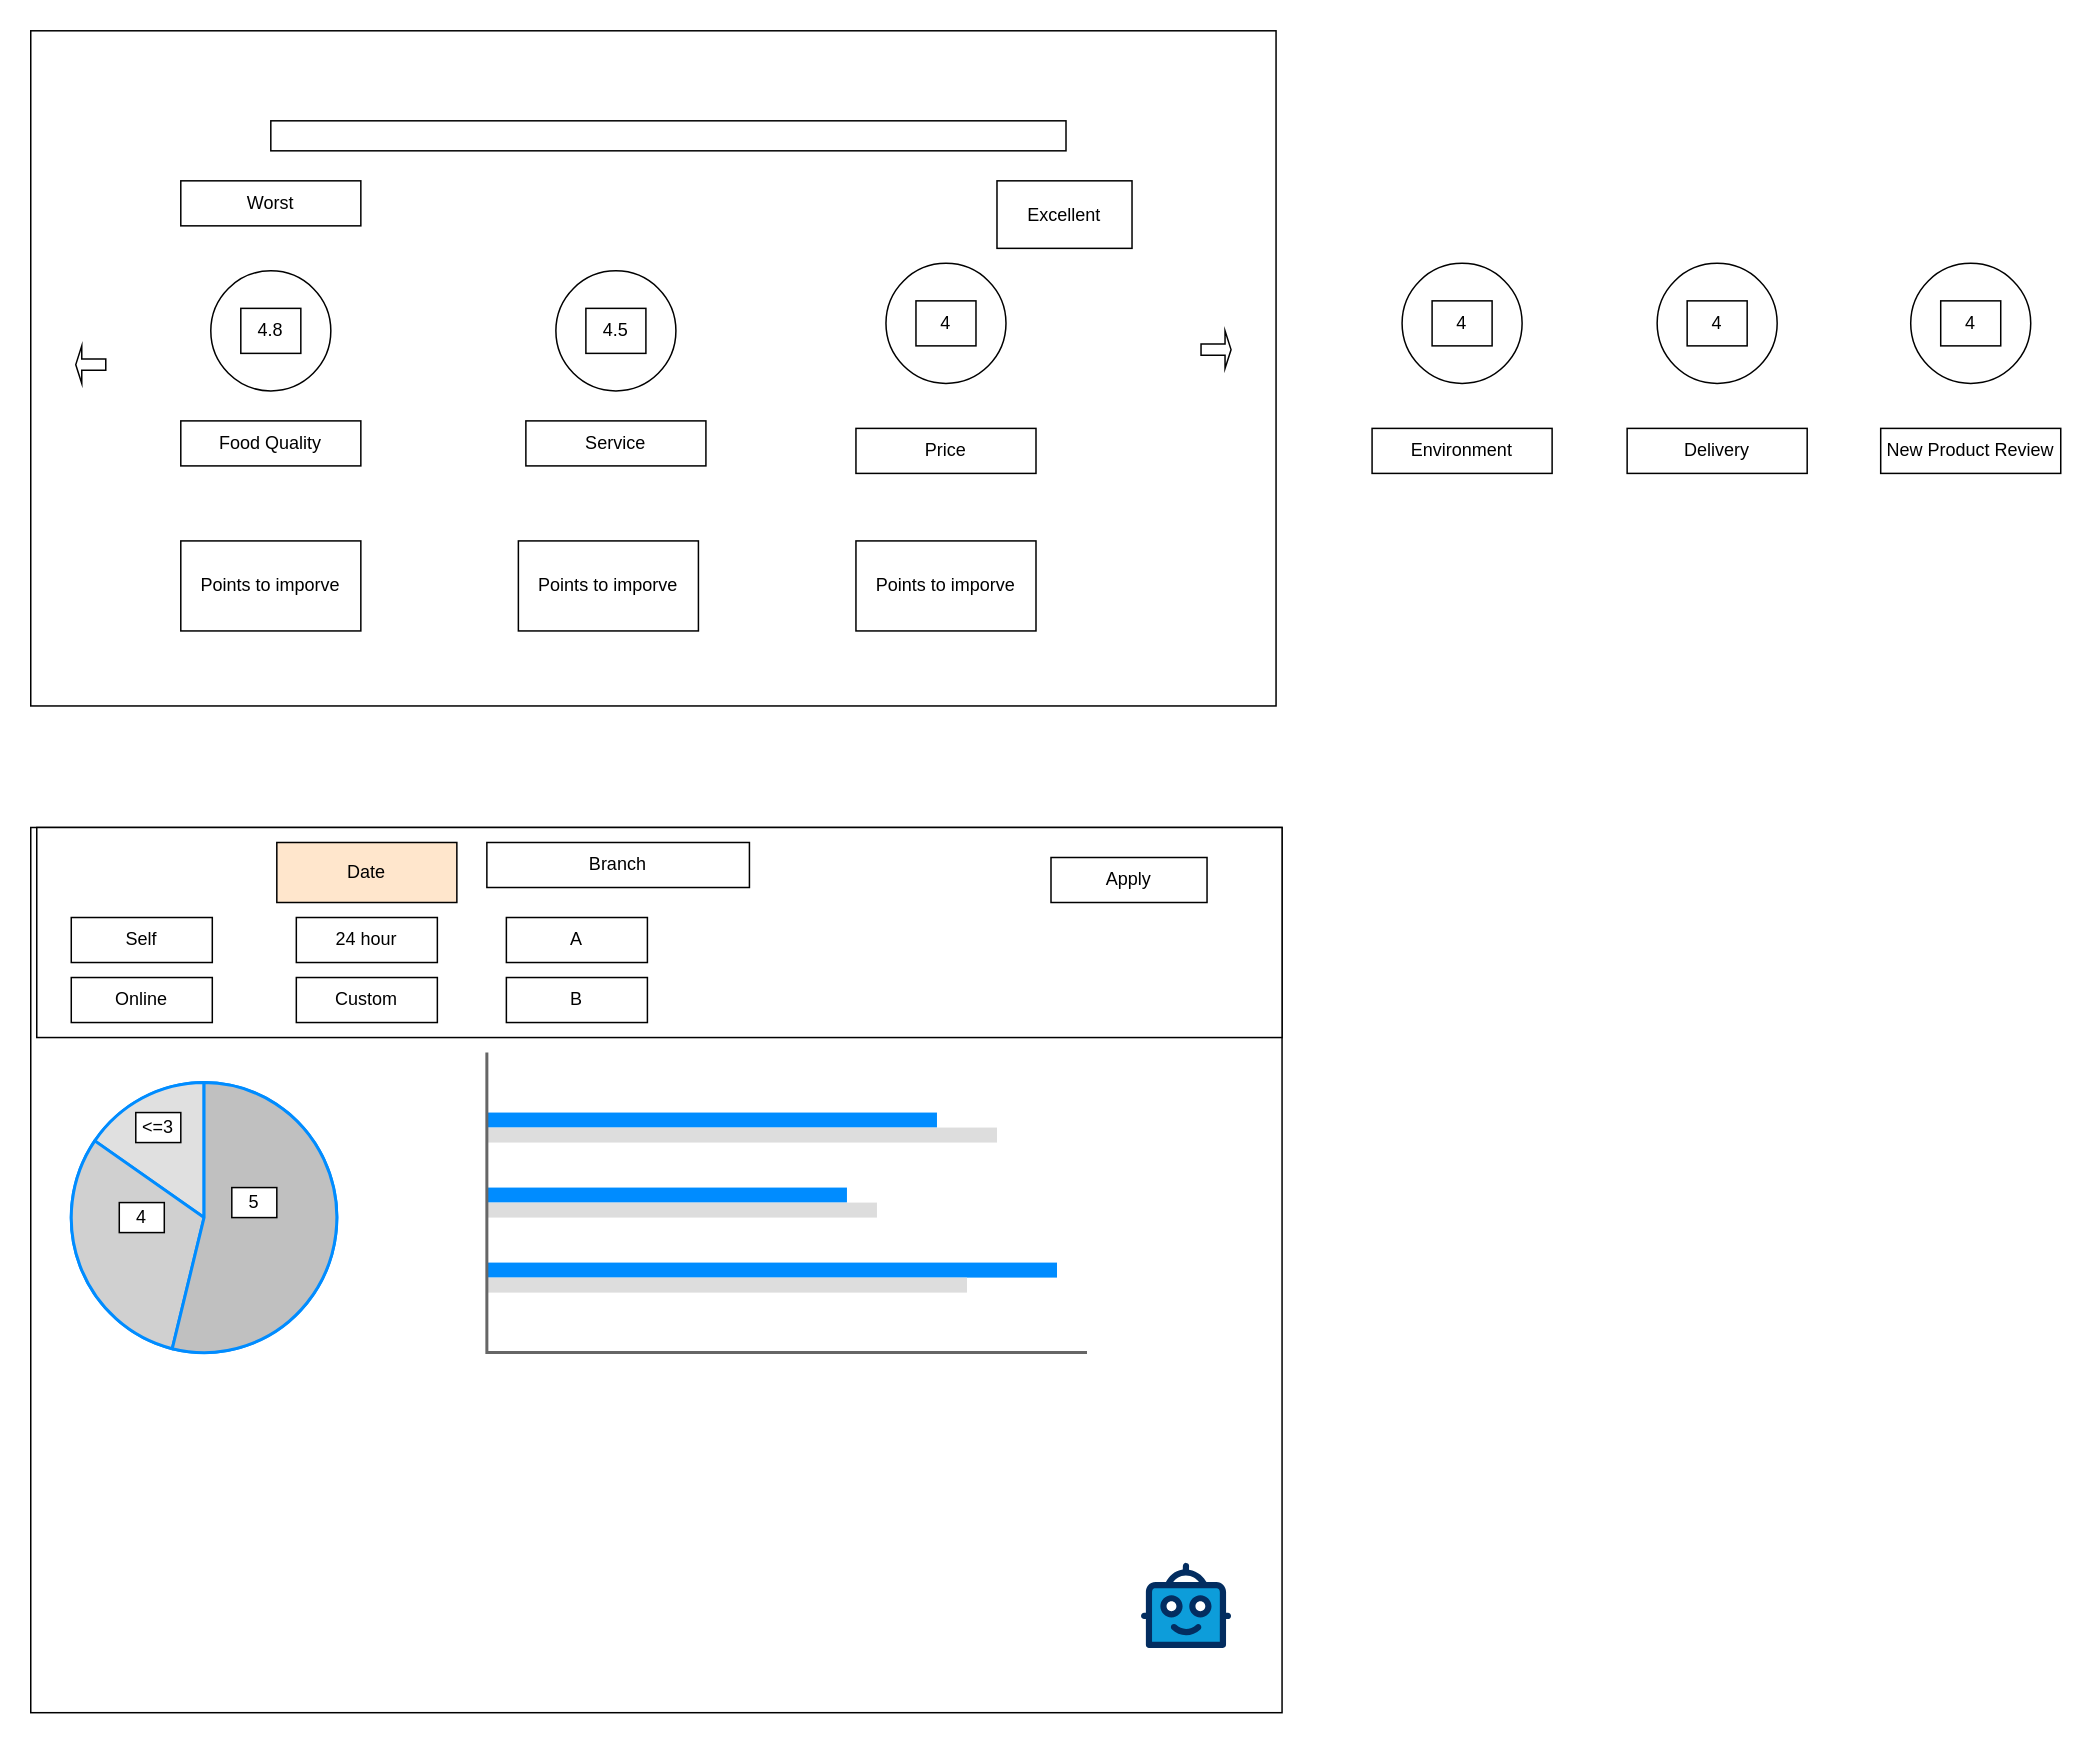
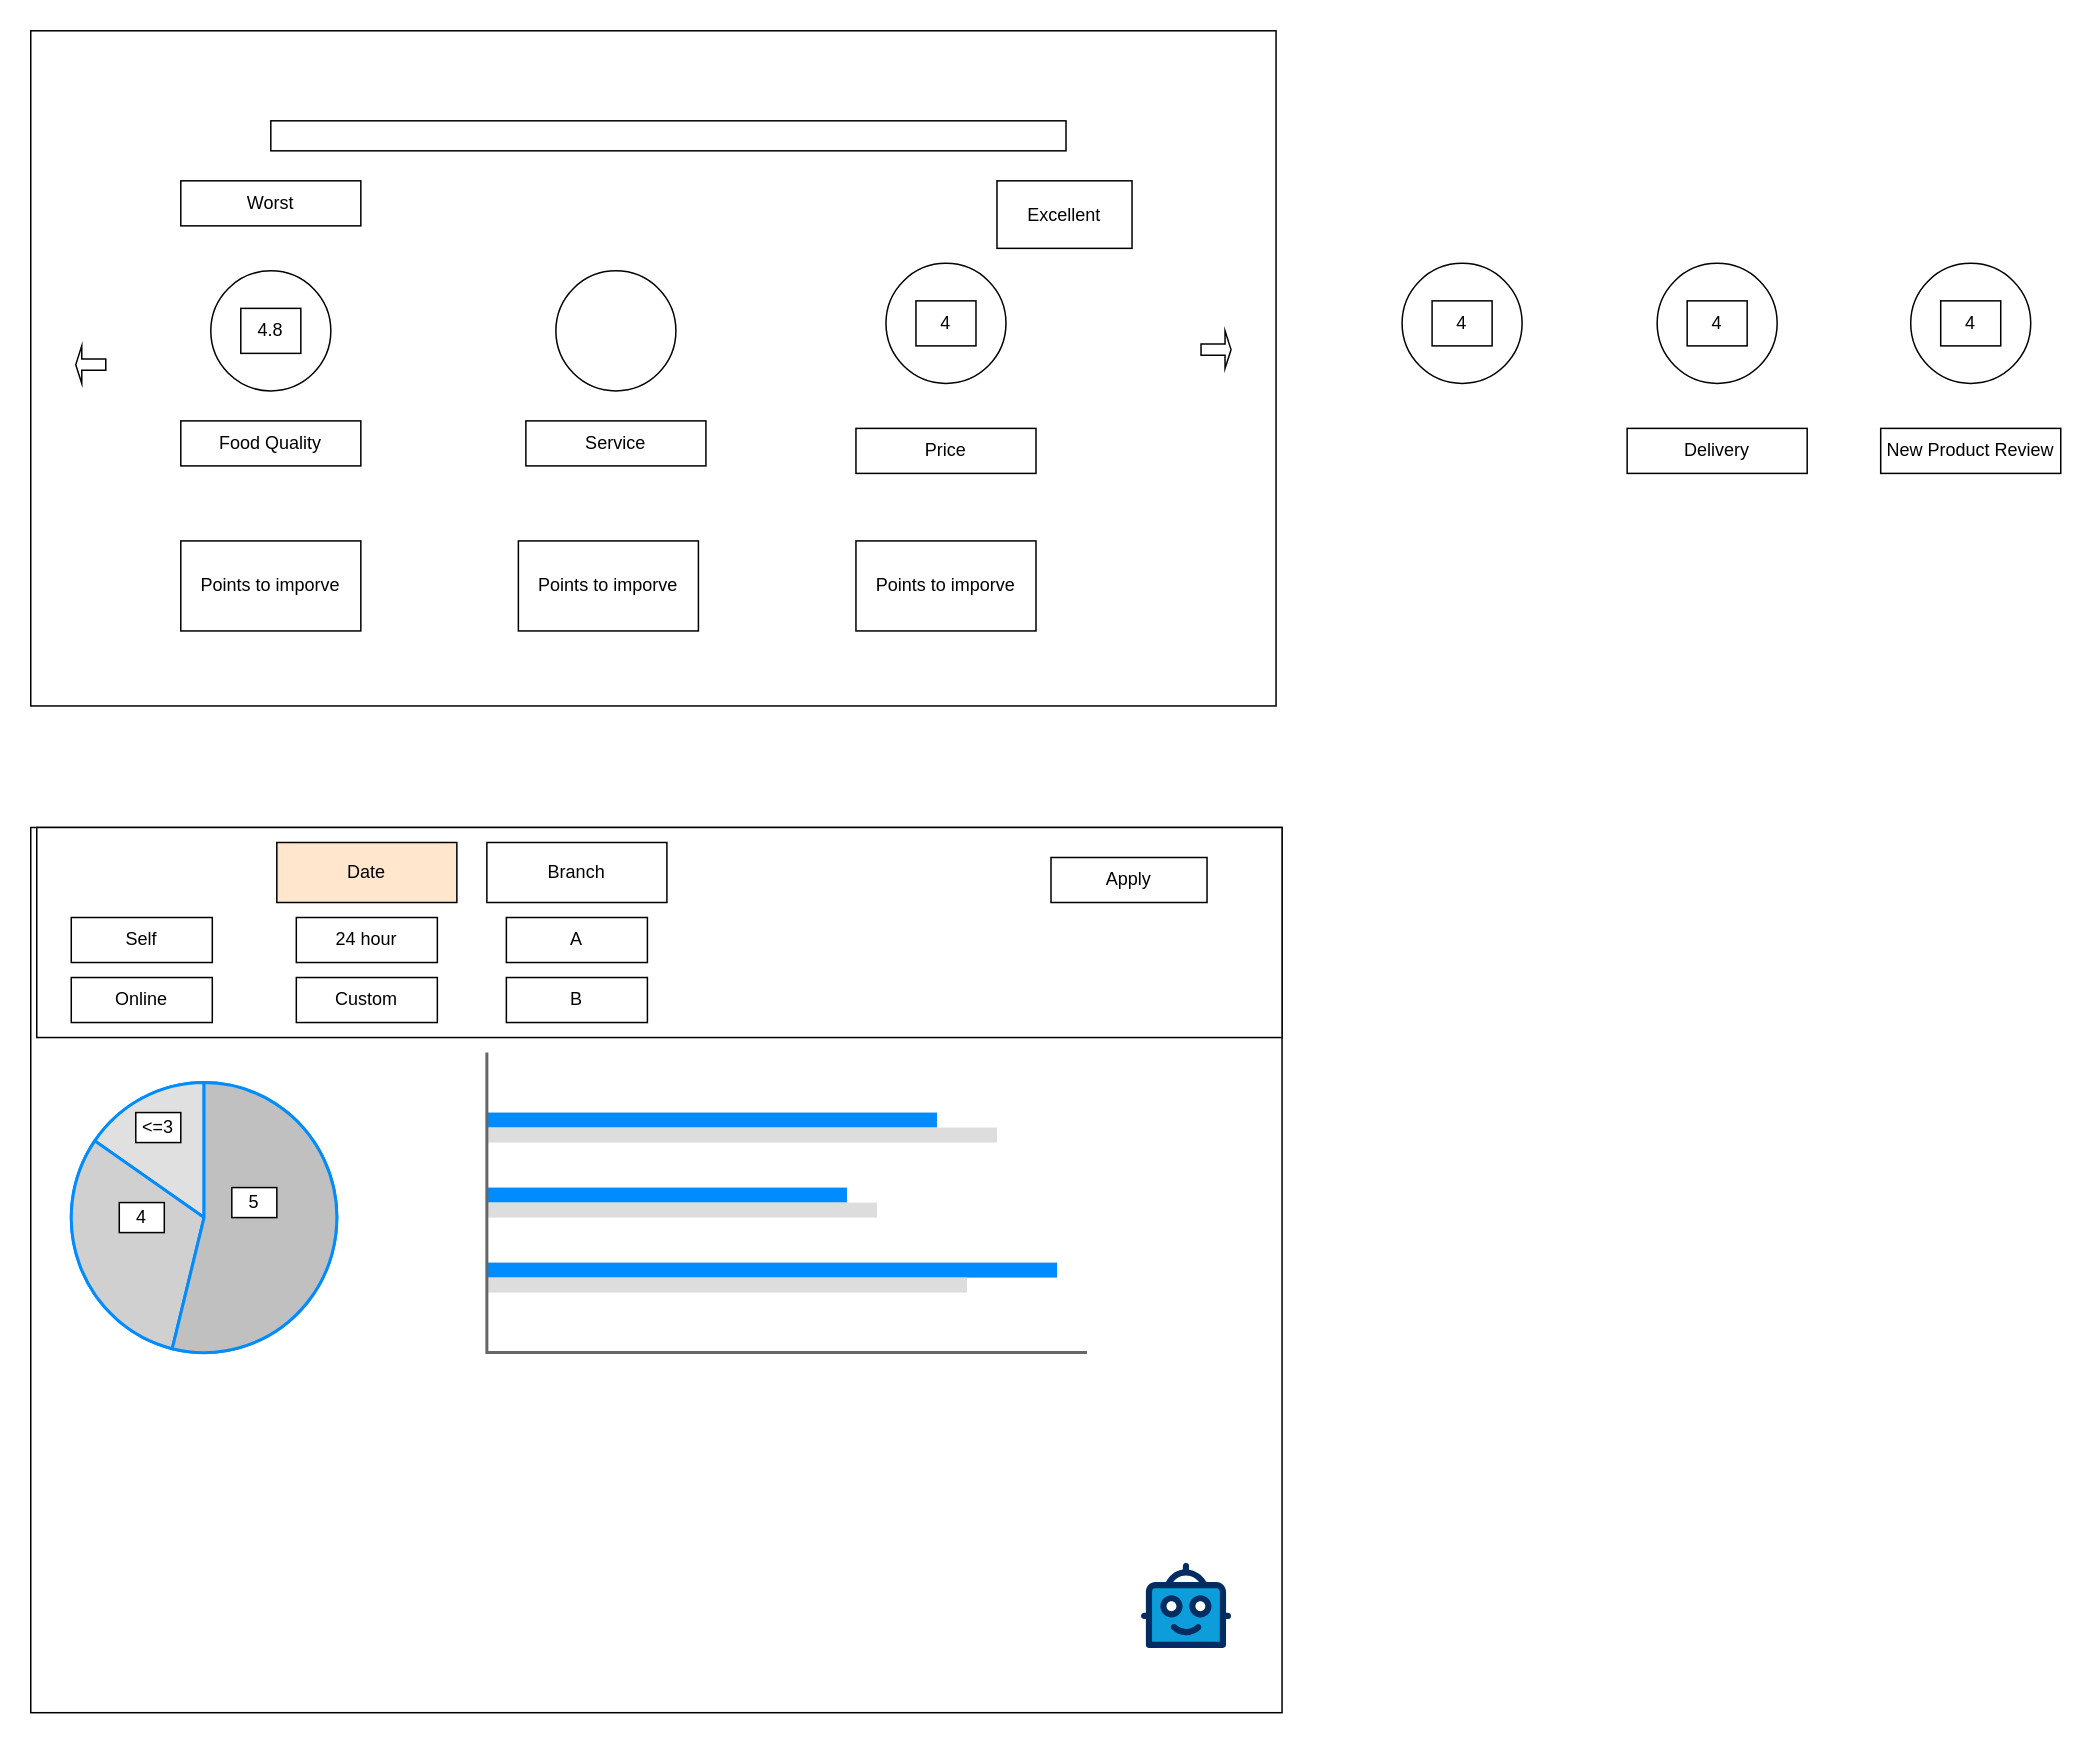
node "4.5": removed
node "Environment": removed
node "Branch": size 263x45 -> 180x60
